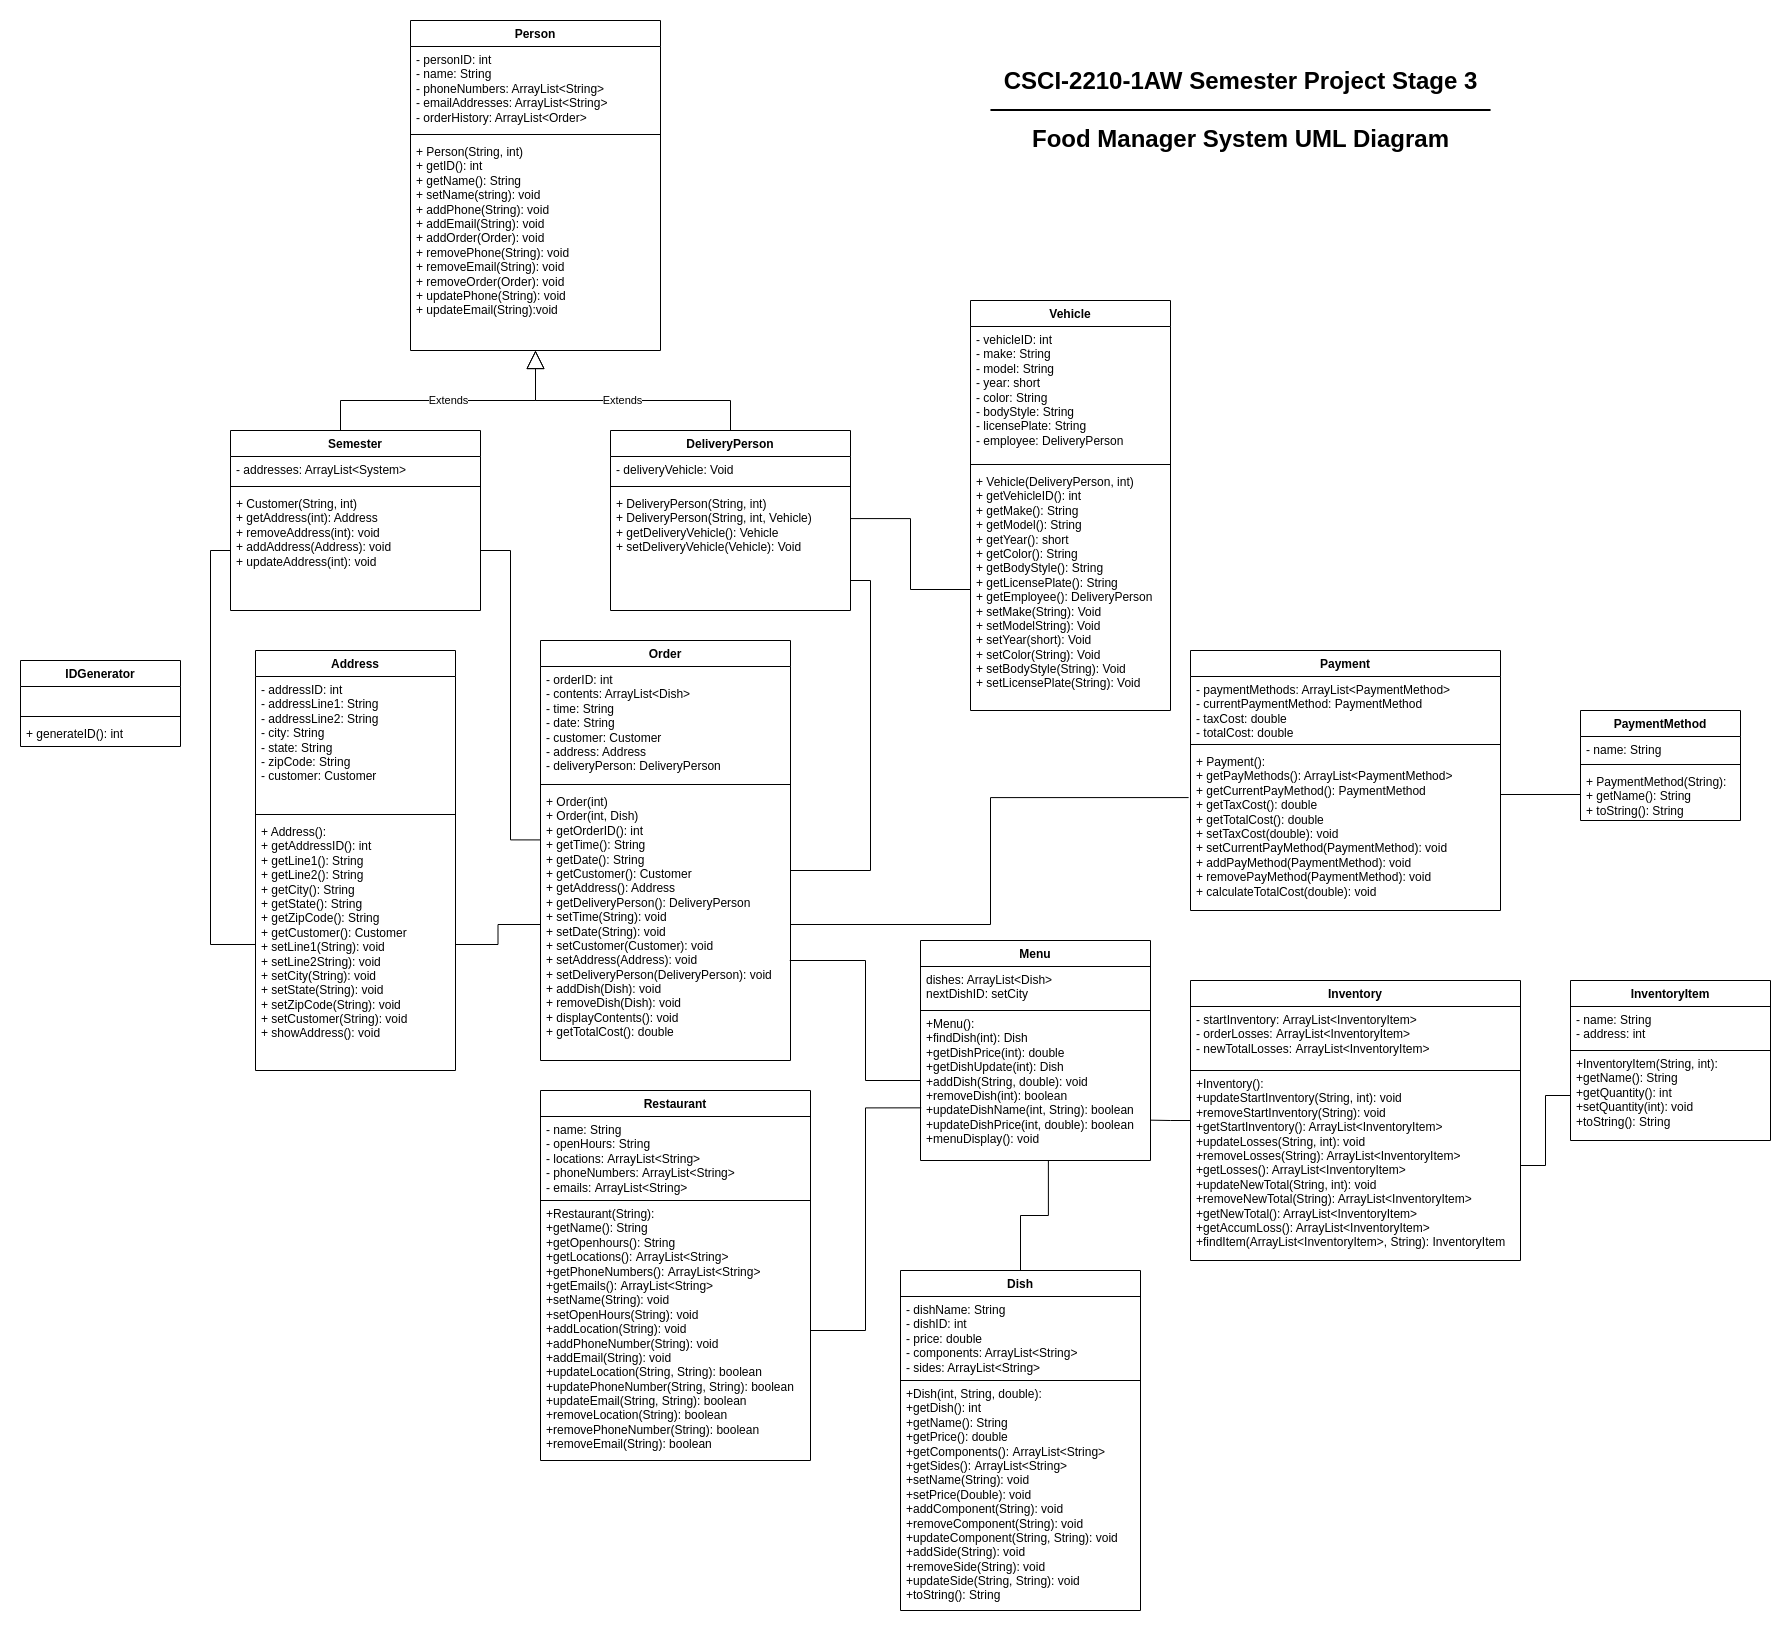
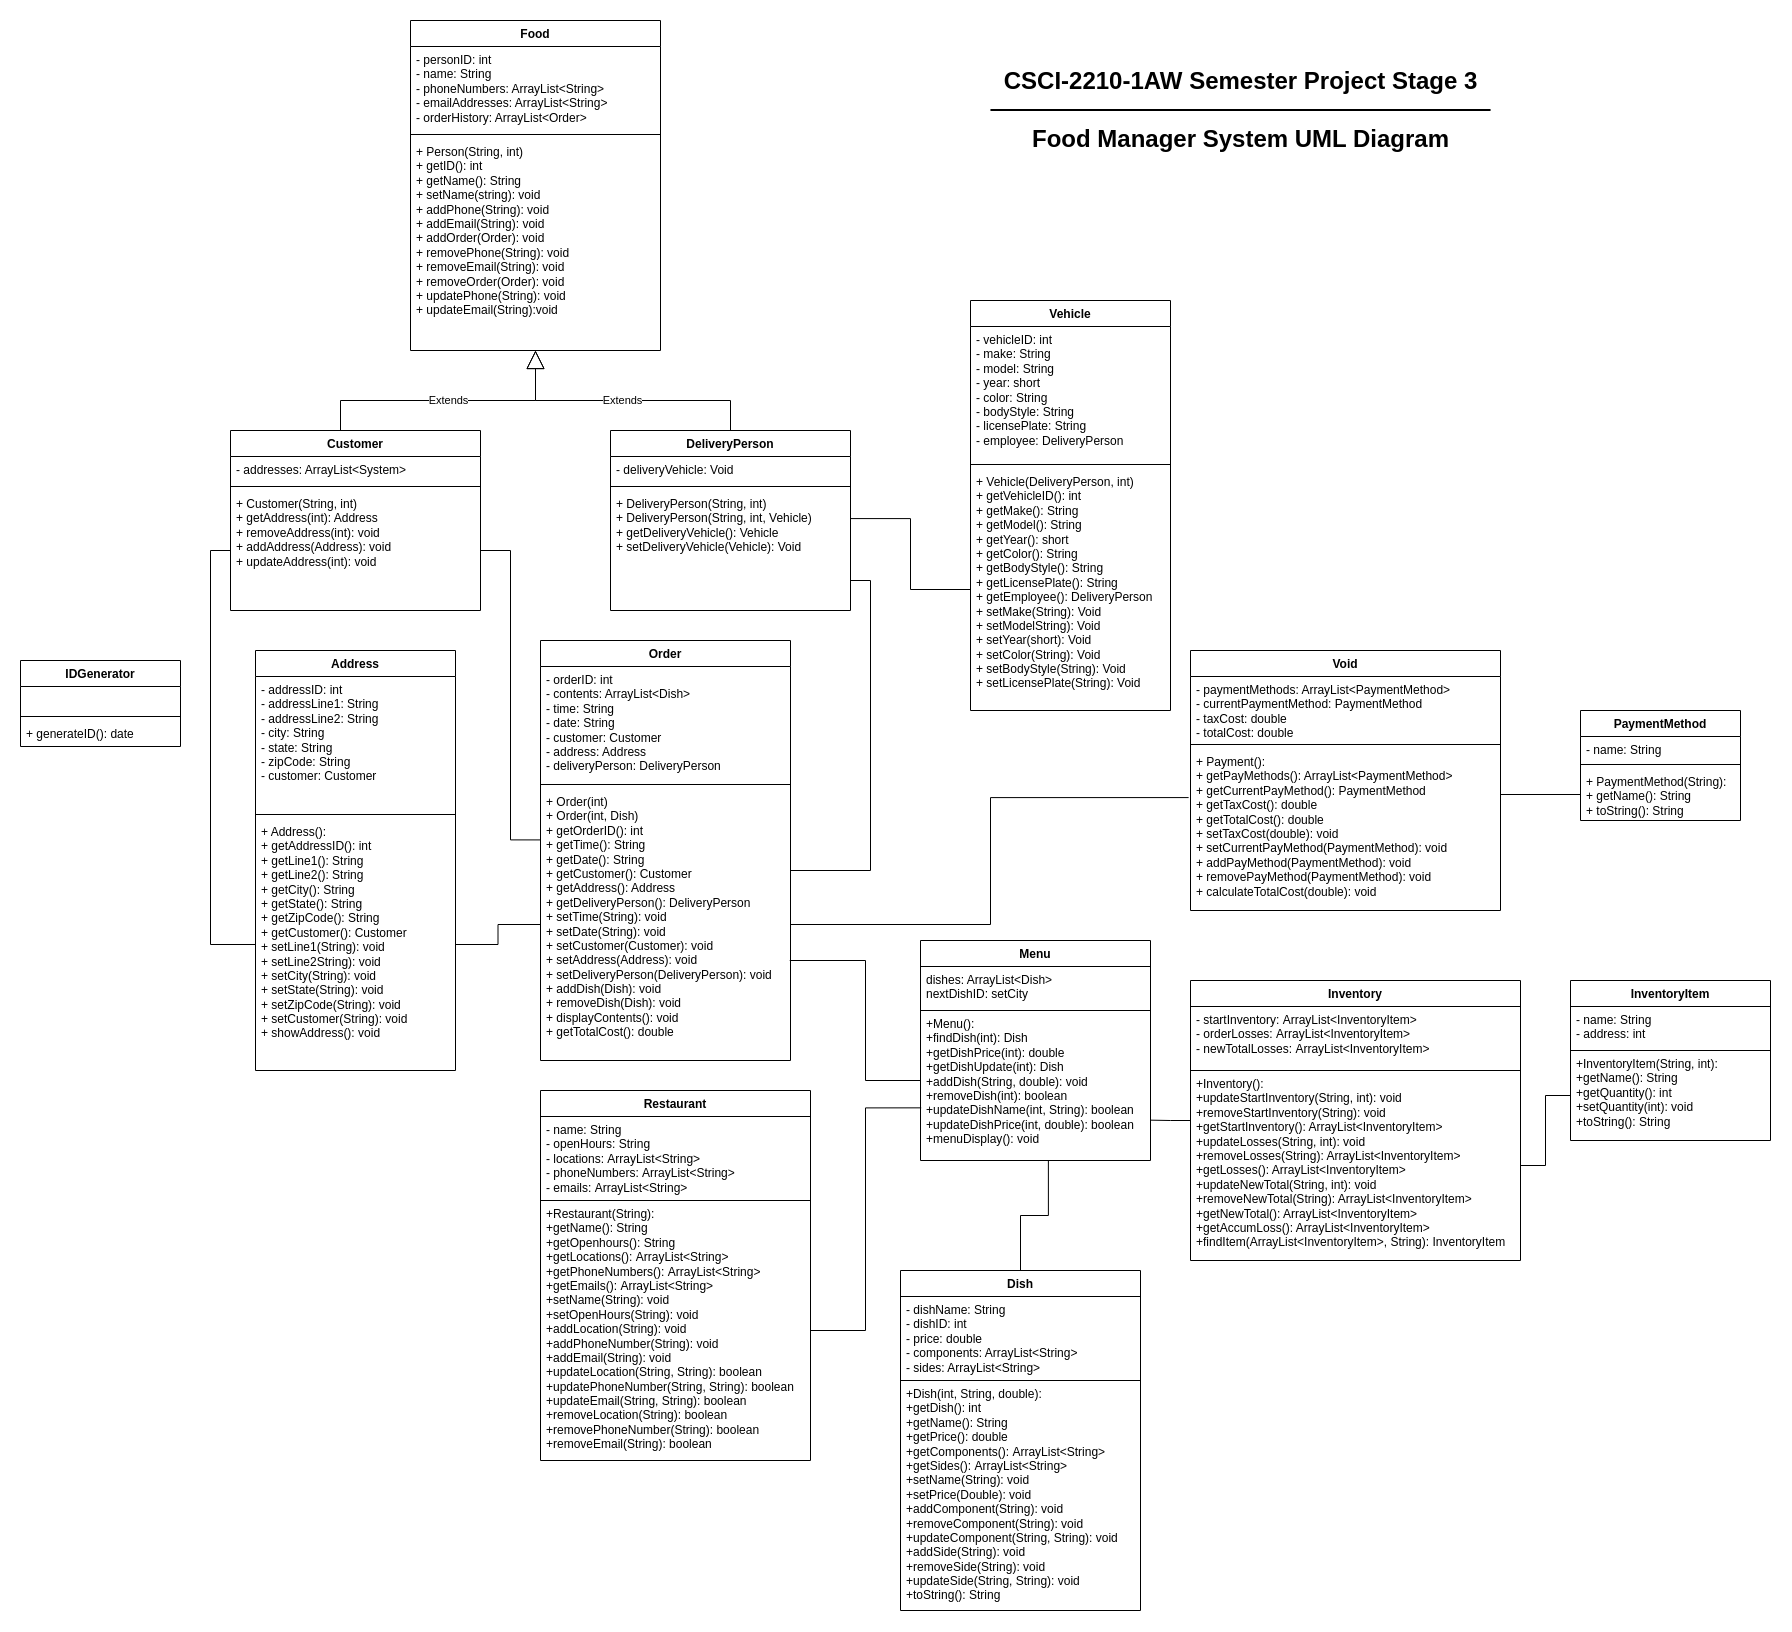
node "Person": label "Person" -> "Food"
node "Semester": label "Semester" -> "Customer"
node "Payment": label "Payment" -> "Void"
node "+ generateID(): int": label "+ generateID(): int" -> "+ generateID(): date"
